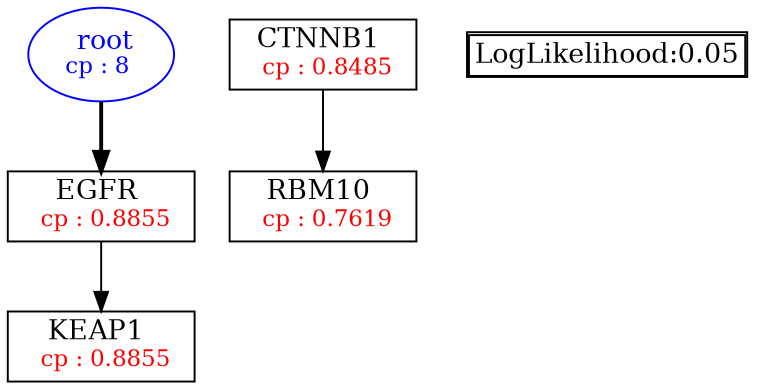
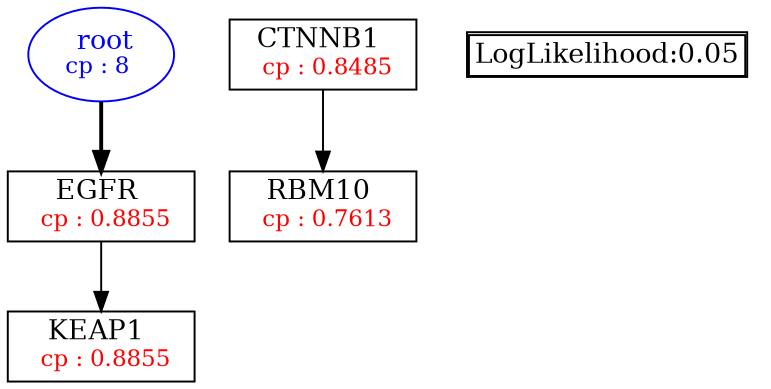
node "RBM10": text "cp : 0.7619" -> "cp : 0.7613"
